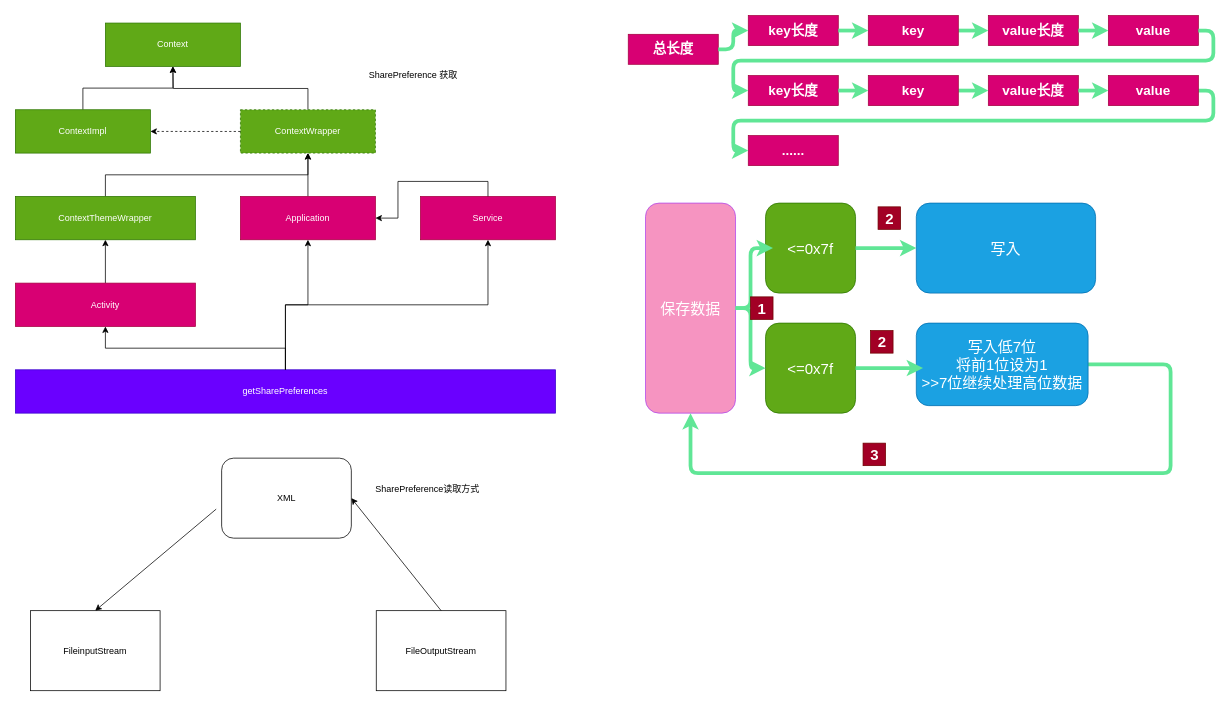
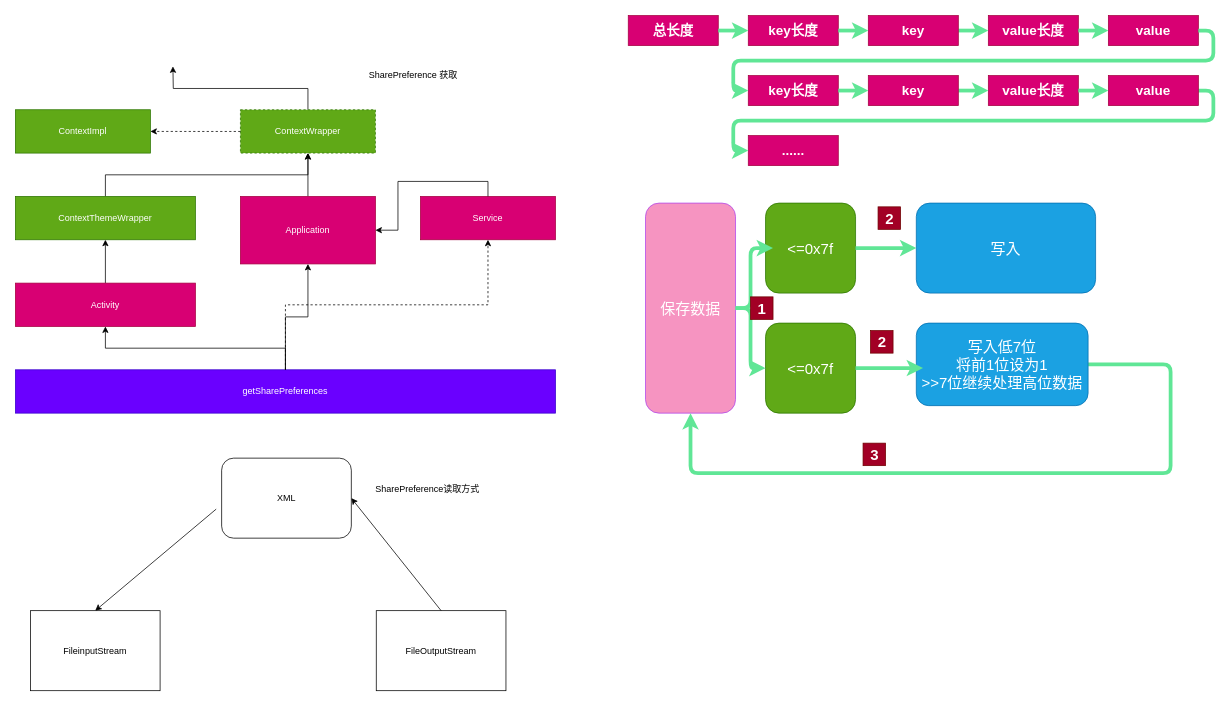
node "Context": removed
node "总长度": moved (673, 49) -> (673, 30)
edge "ContextImpl" -> "Context": removed
node "Application": size 135x43 -> 135x68
edge "getSharePreferences" -> "Service": style solid -> dashed
